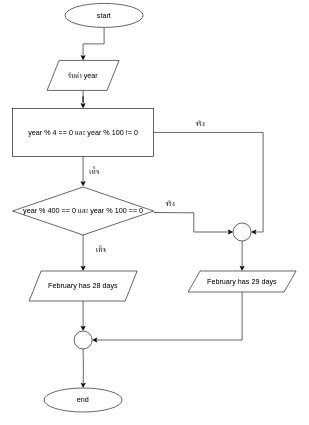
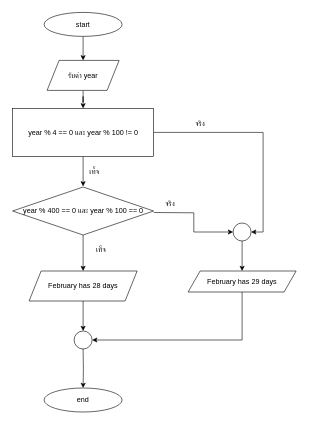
node "start": moved (104, 15) -> (83, 24)
